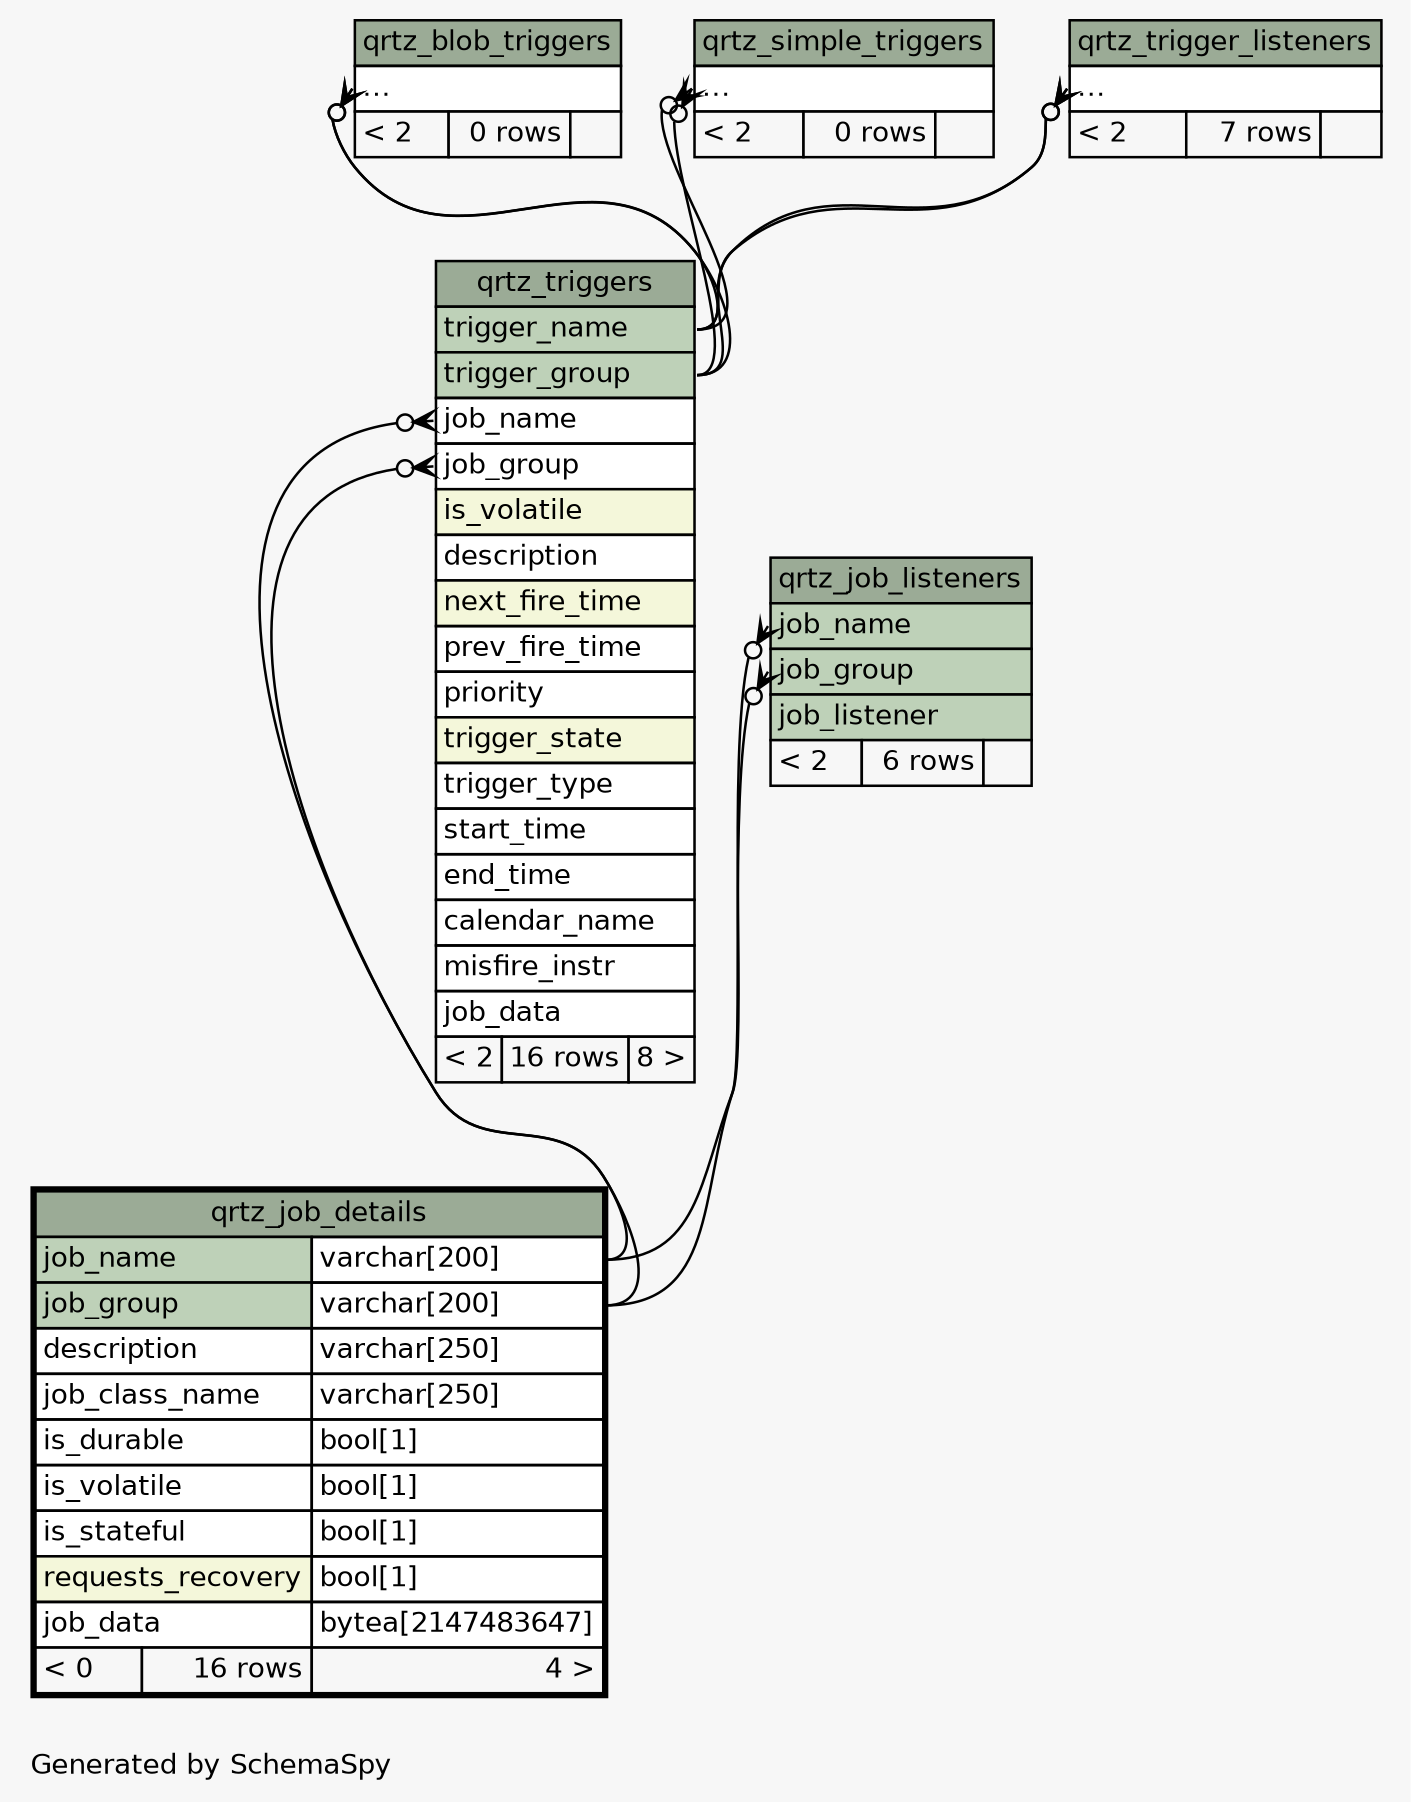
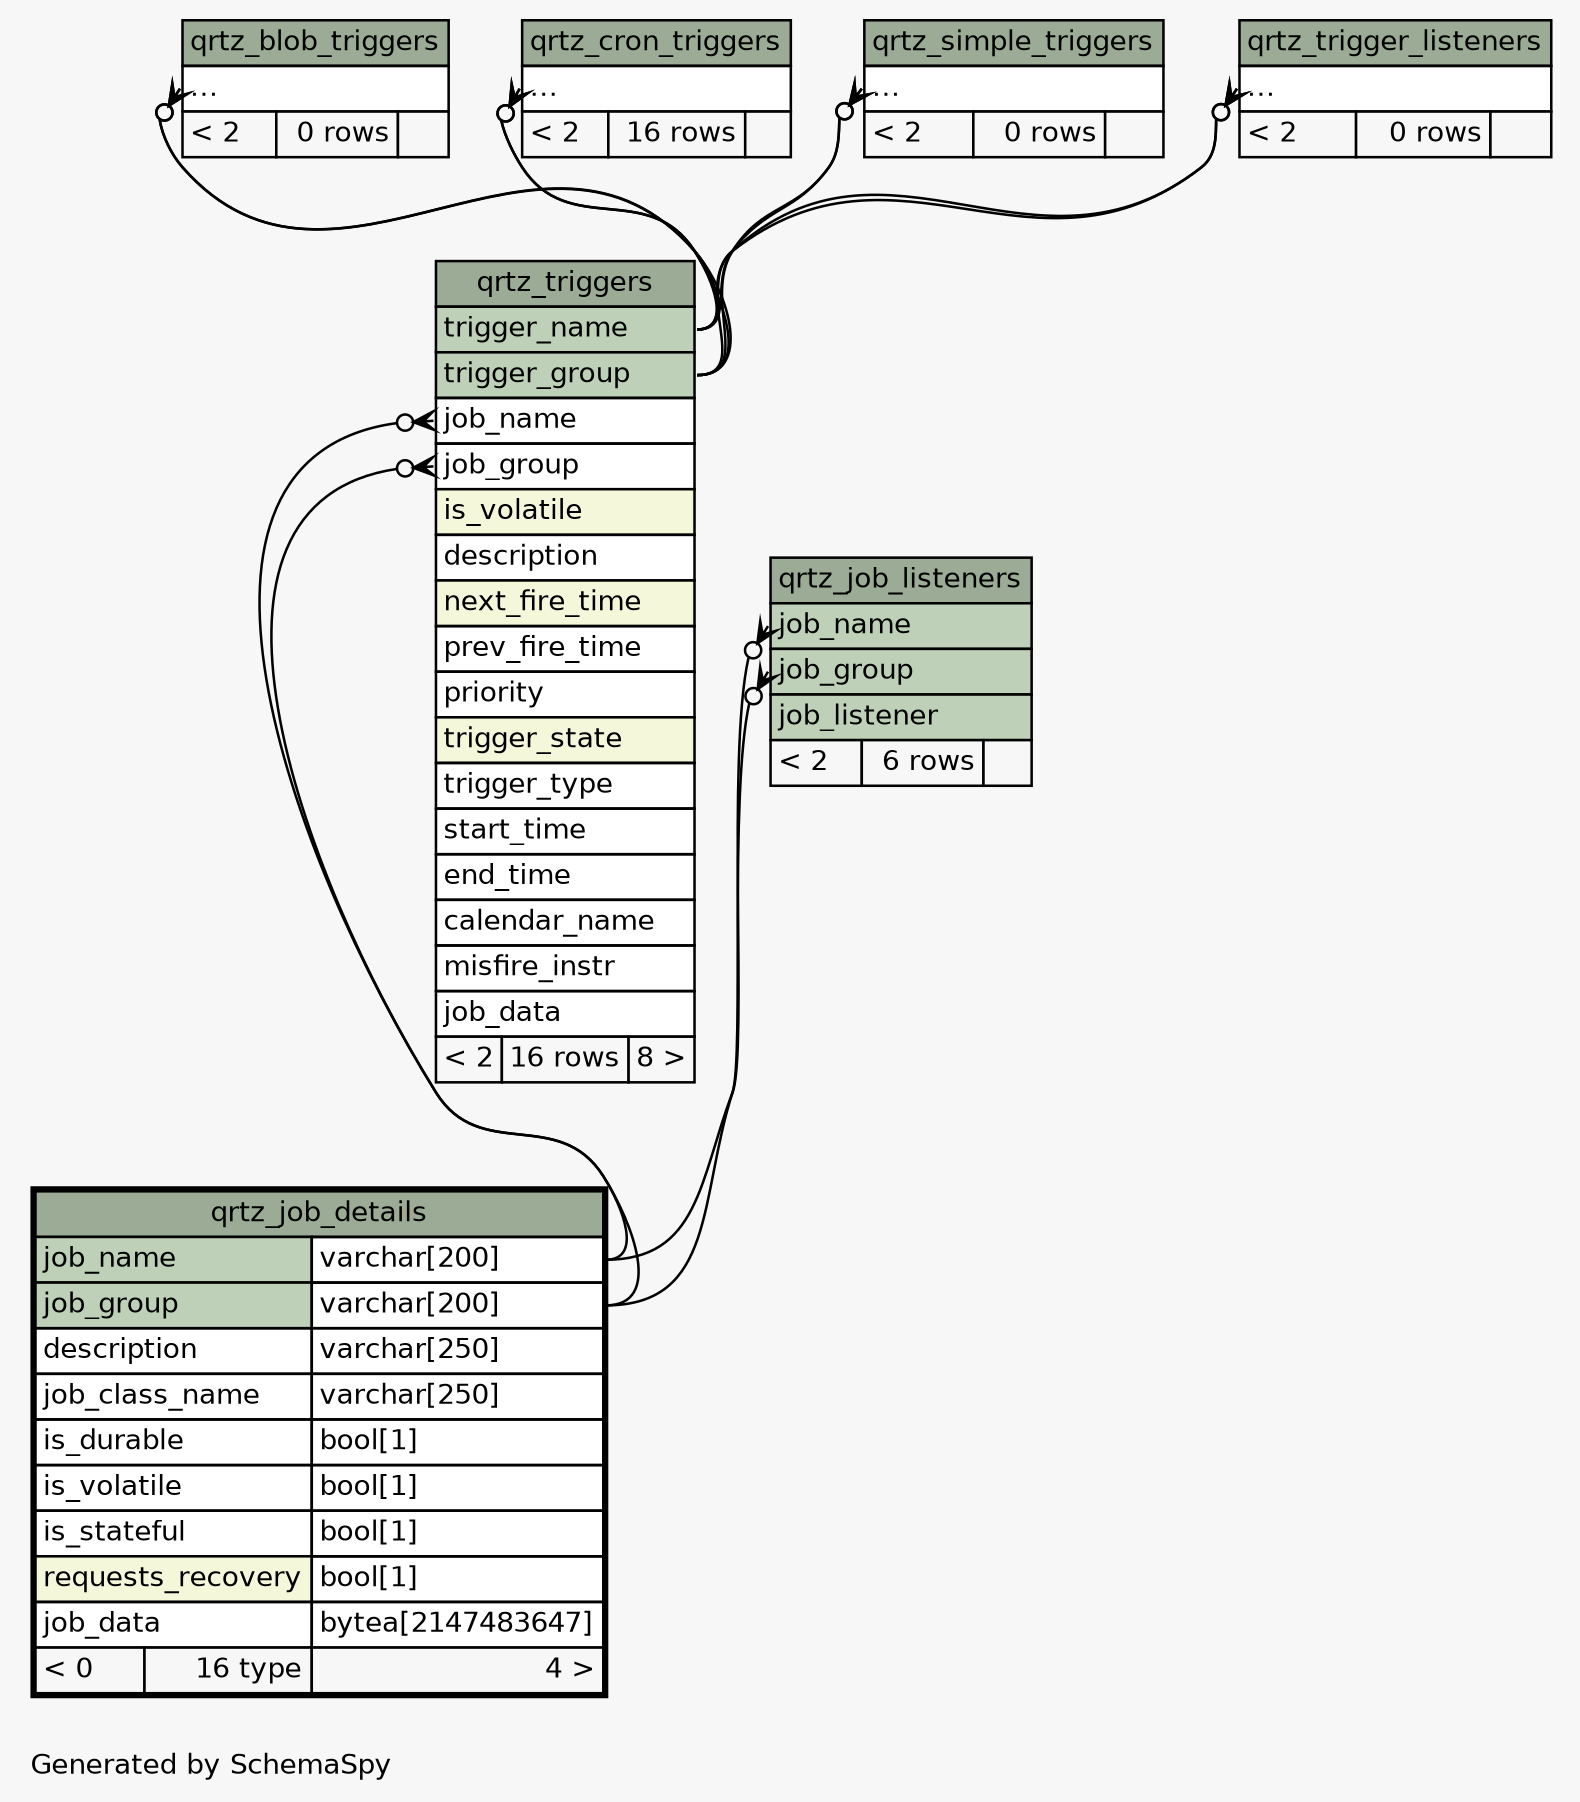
node "qrtz_cron_triggers": added
node "qrtz_trigger_listeners": text "7 rows" -> "0 rows"
node "qrtz_job_details": text "16 rows" -> "16 type"
